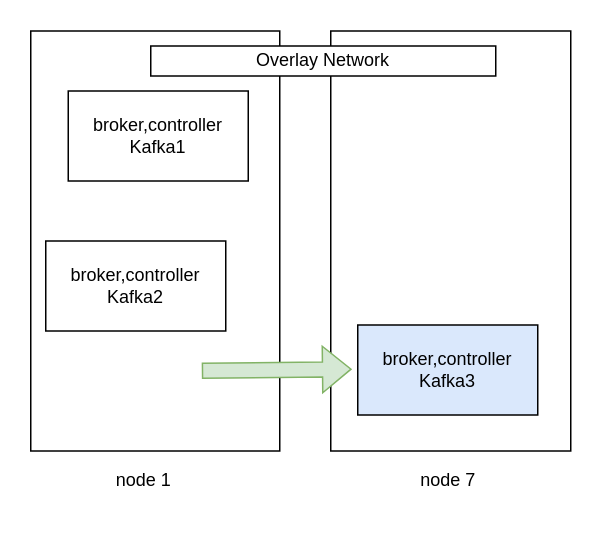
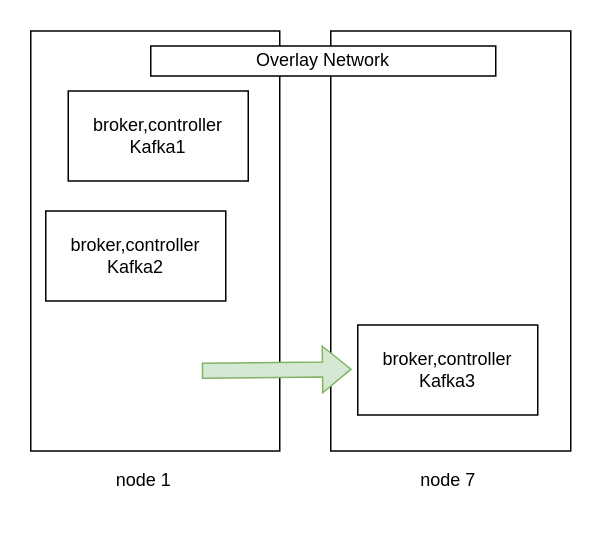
node "broker,controller Kafka2": moved (136, 286) -> (136, 256)
node "broker,controller Kafka3": fillcolor #dae8fc -> #ffffff
